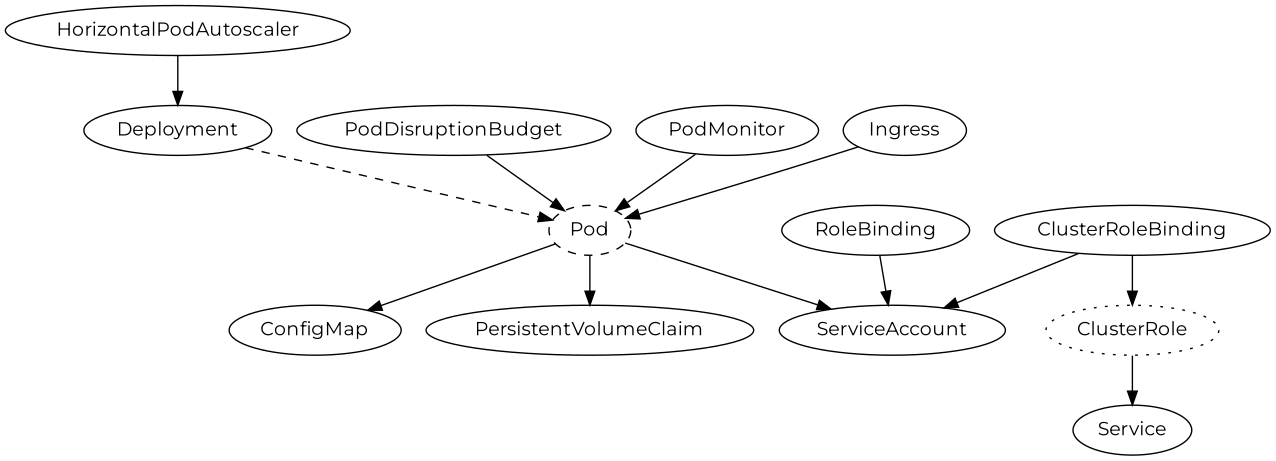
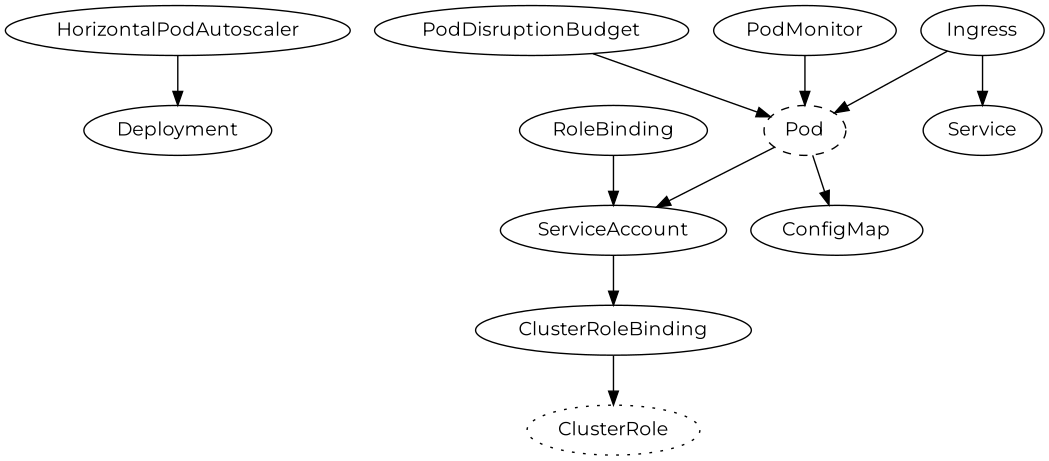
edge "Deployment" -> "Pod": removed
edge "ClusterRoleBinding" -> "ServiceAccount": reversed
node "PersistentVolumeClaim": removed
edge "ClusterRole" -> "Service": now "Ingress" -> "Service"
